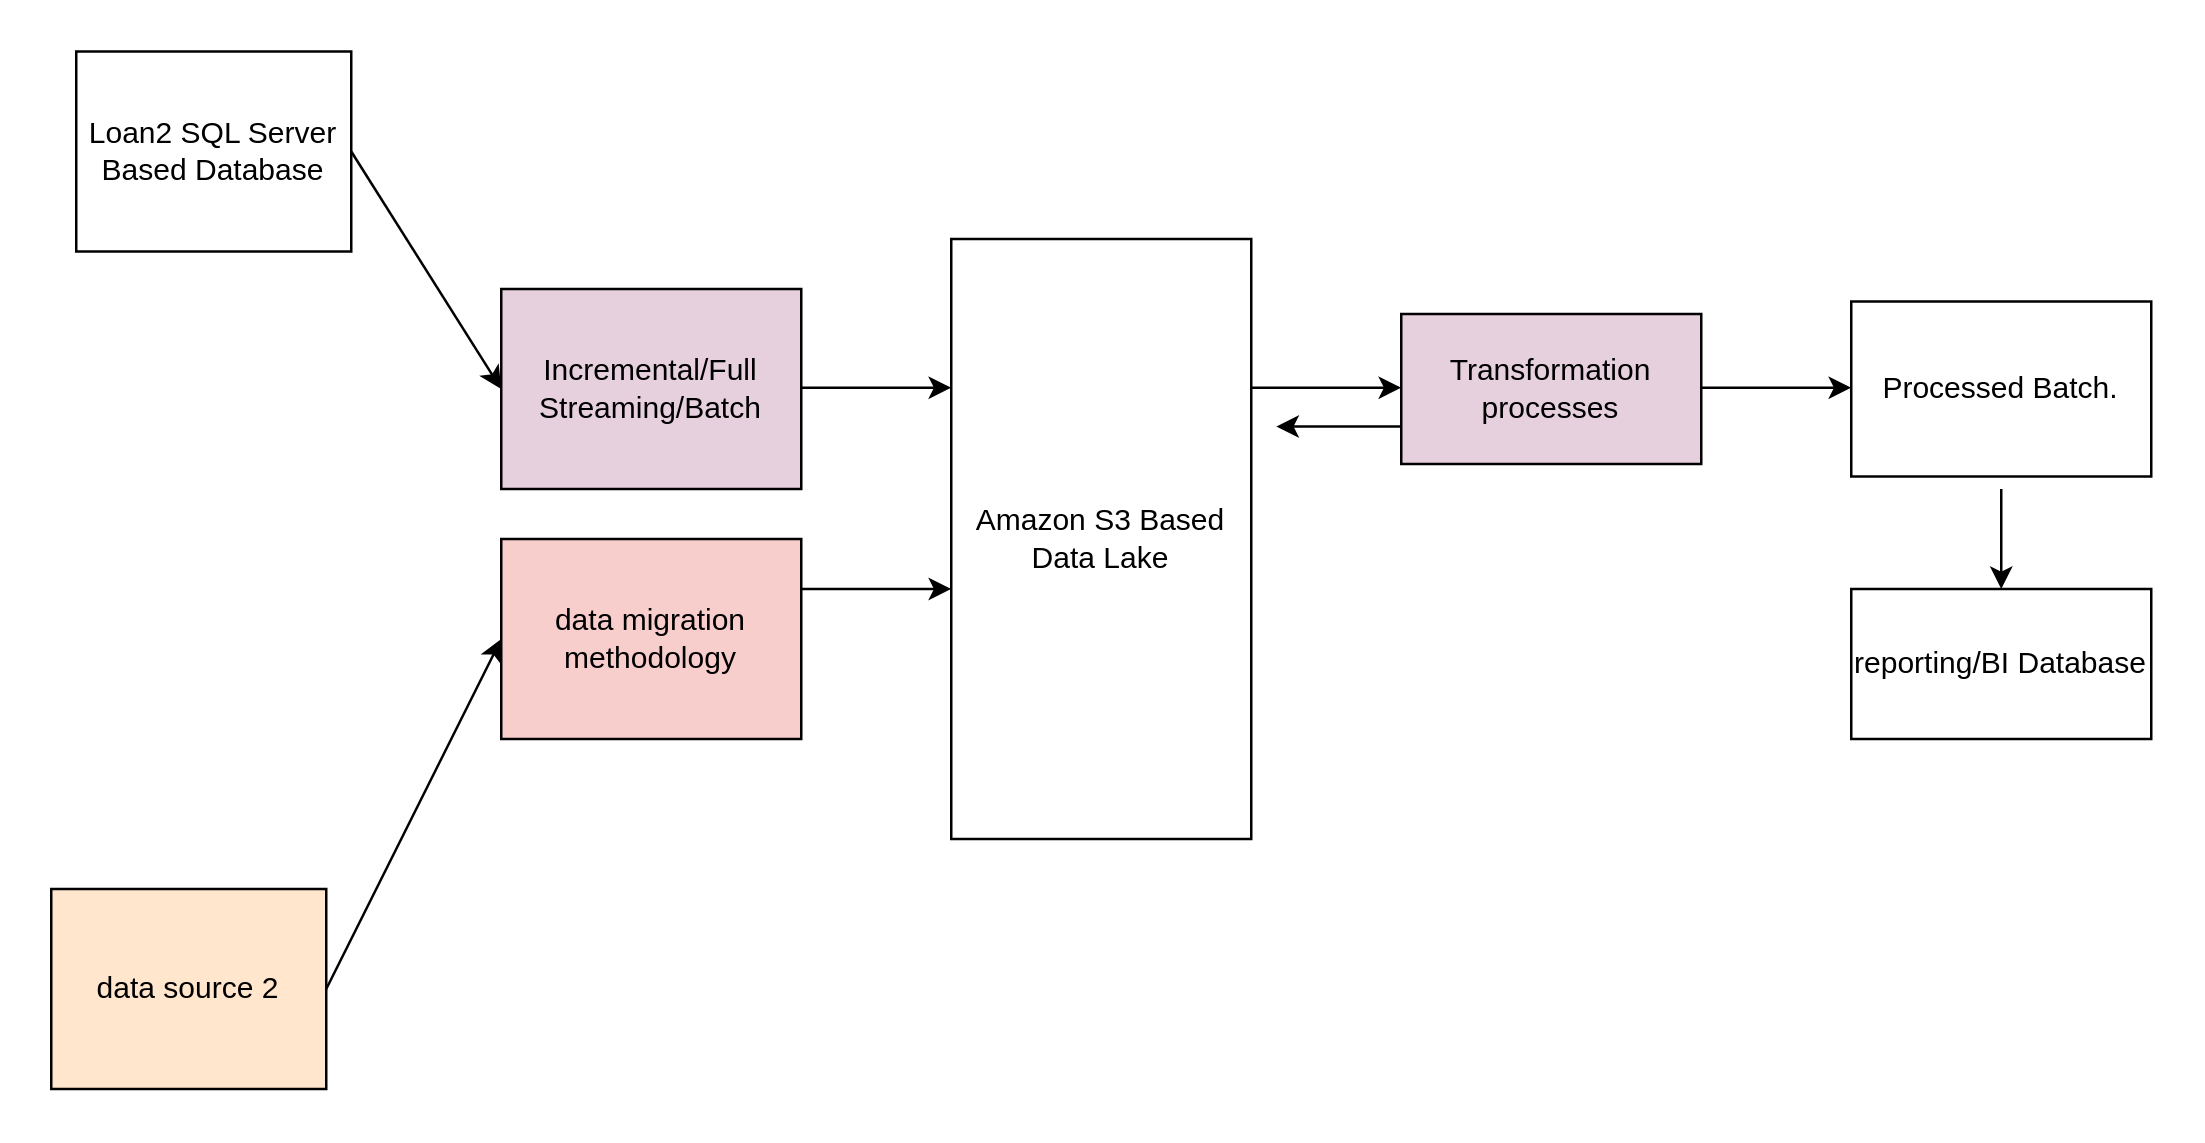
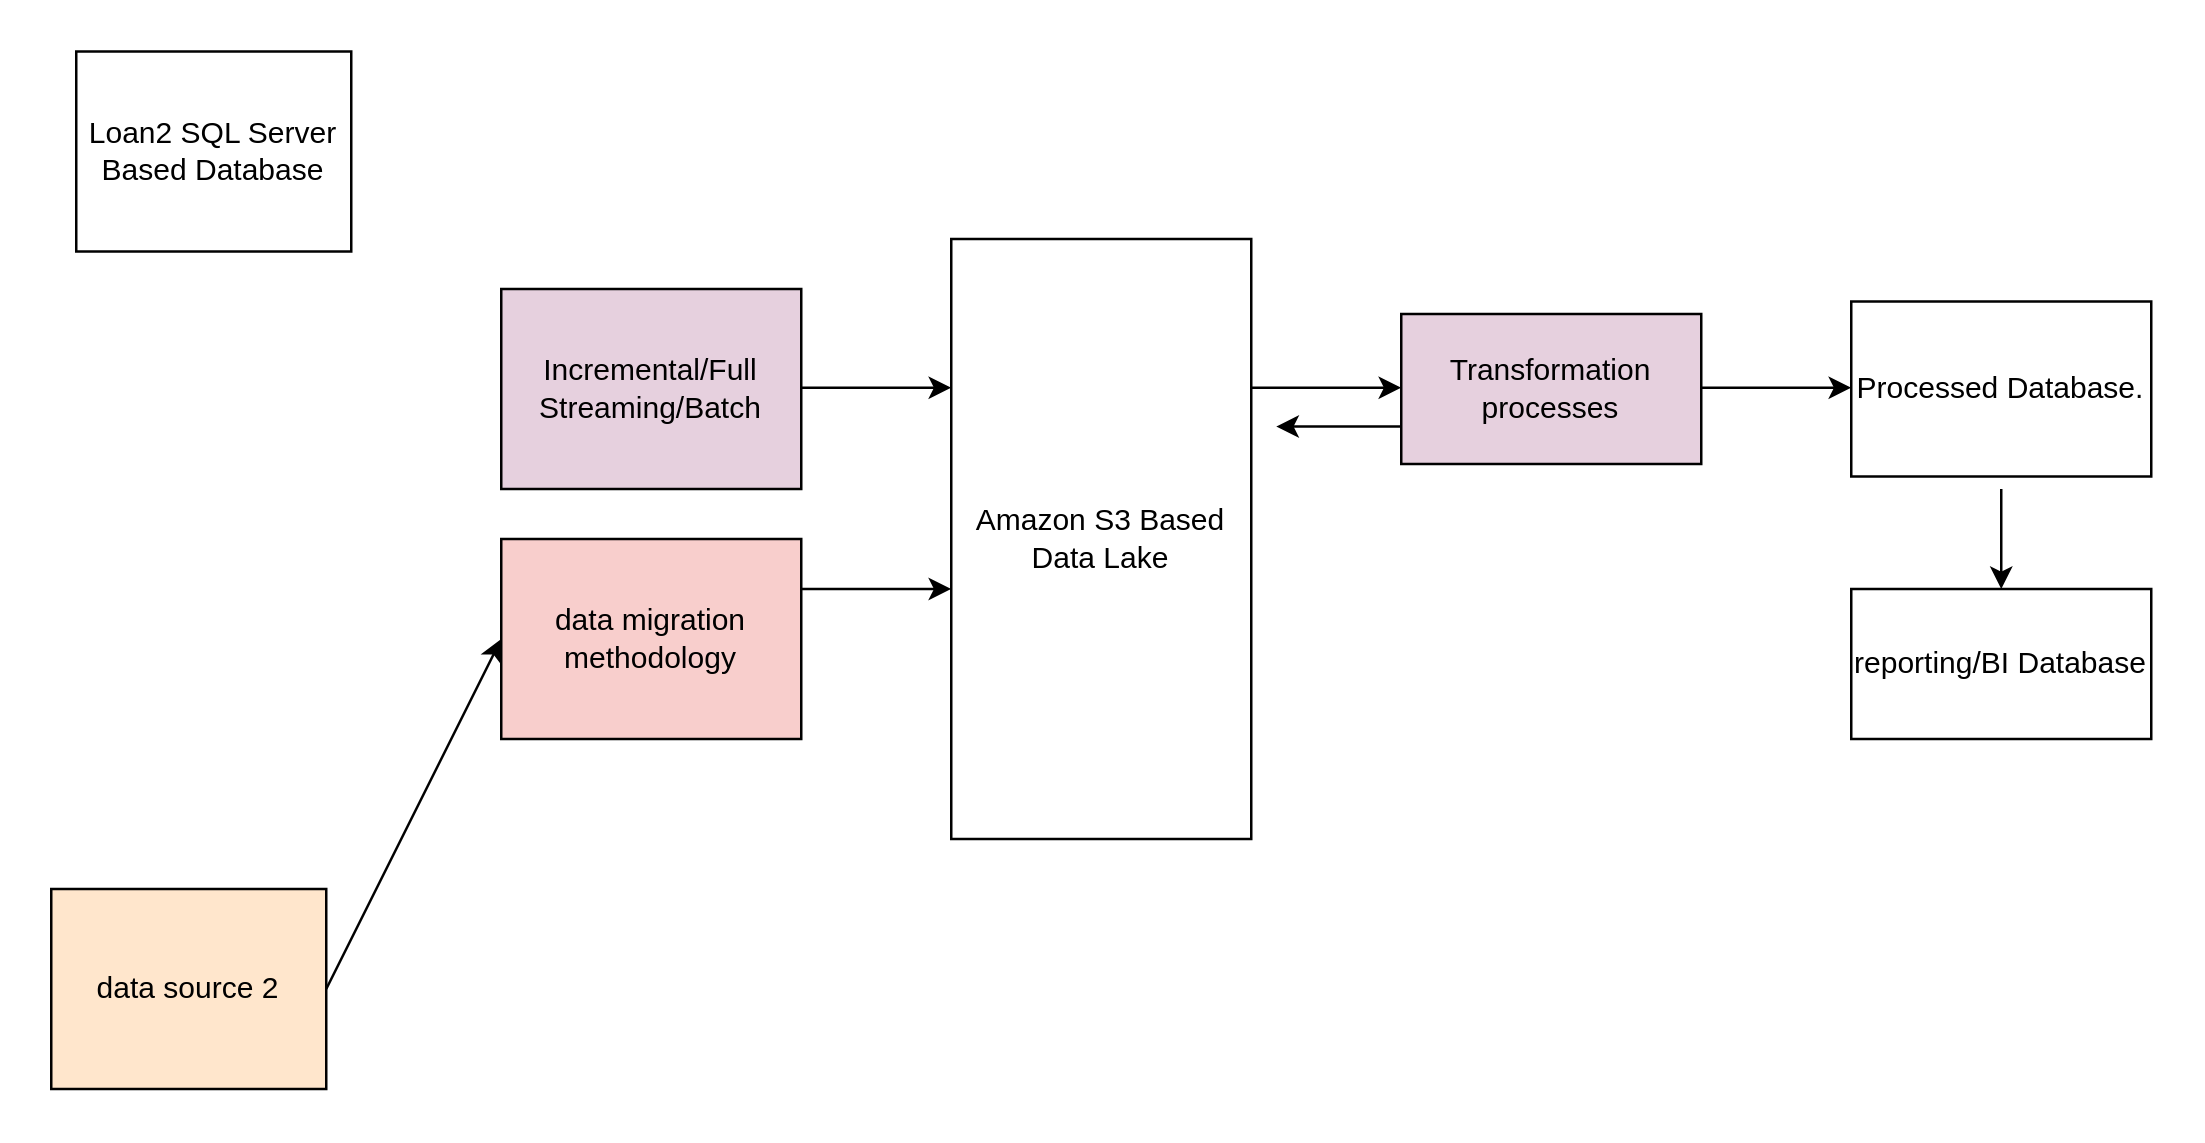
edge "Loan2 SQL Server Based Database" -> "Incremental/Full Streaming/Batch": removed
node "Processed Batch.": label "Processed Batch." -> "Processed Database."
